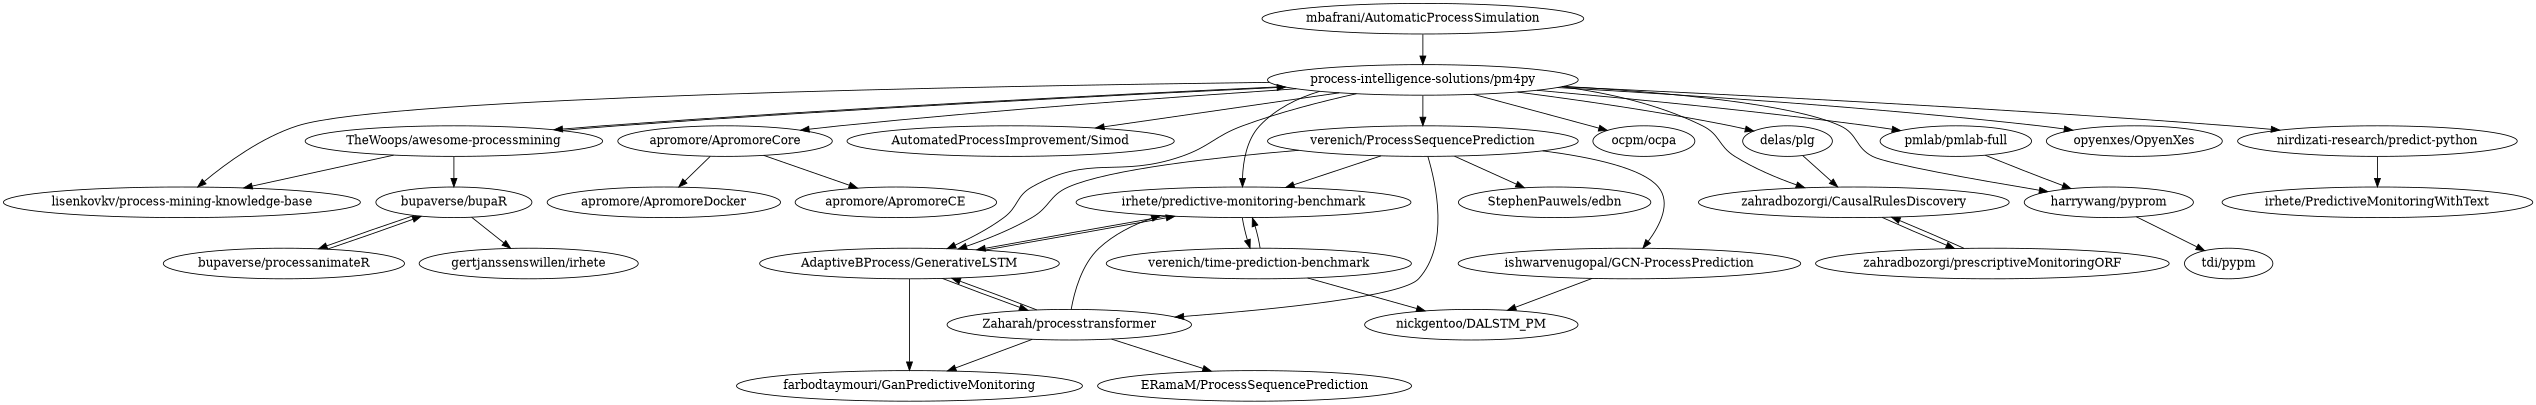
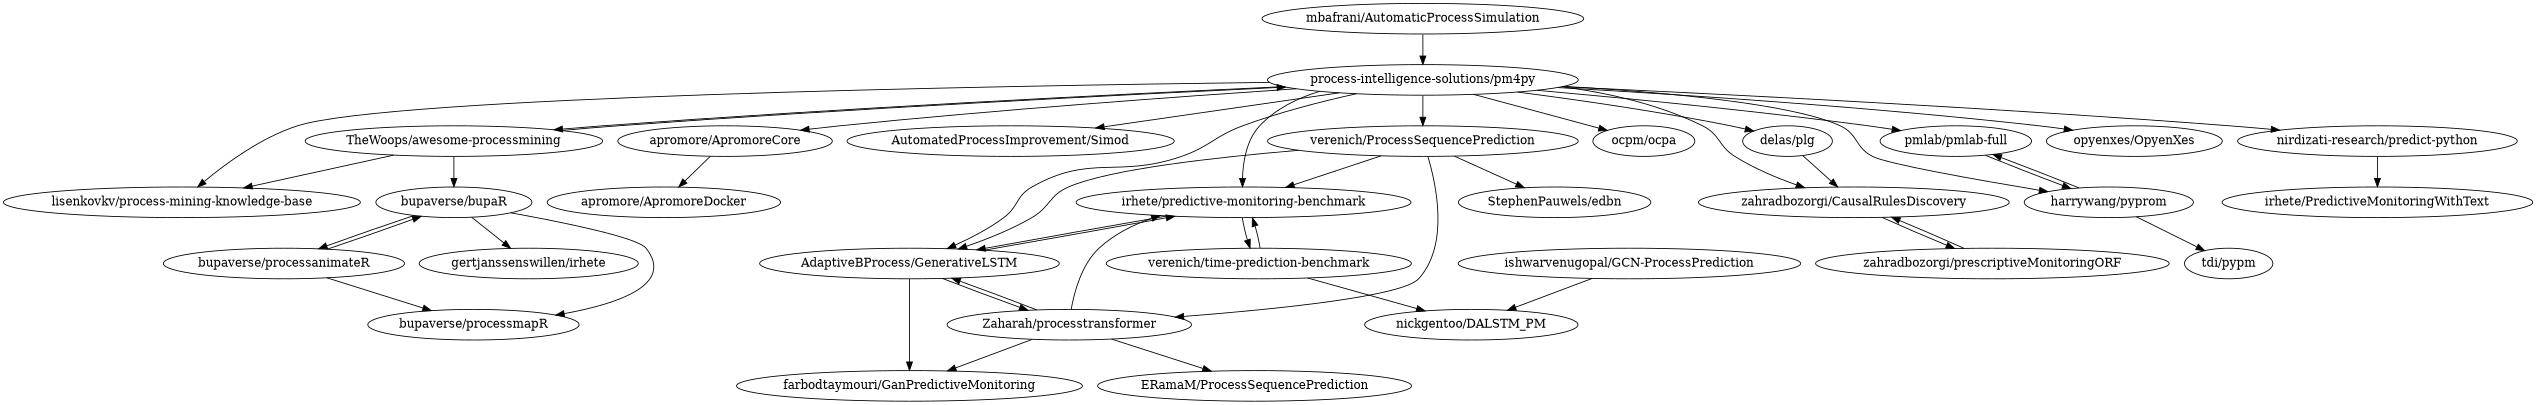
edge "verenich/ProcessSequencePrediction" -> "ishwarvenugopal/GCN-ProcessPrediction": removed
edge "harrywang/pyprom" -> "pmlab/pmlab-full": added
node "apromore/ApromoreCE": removed
node "bupaverse/processmapR": added
